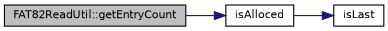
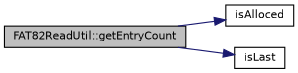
edge "isAlloced" -> "isLast": now "FAT82ReadUtil::getEntryCount" -> "isLast"
